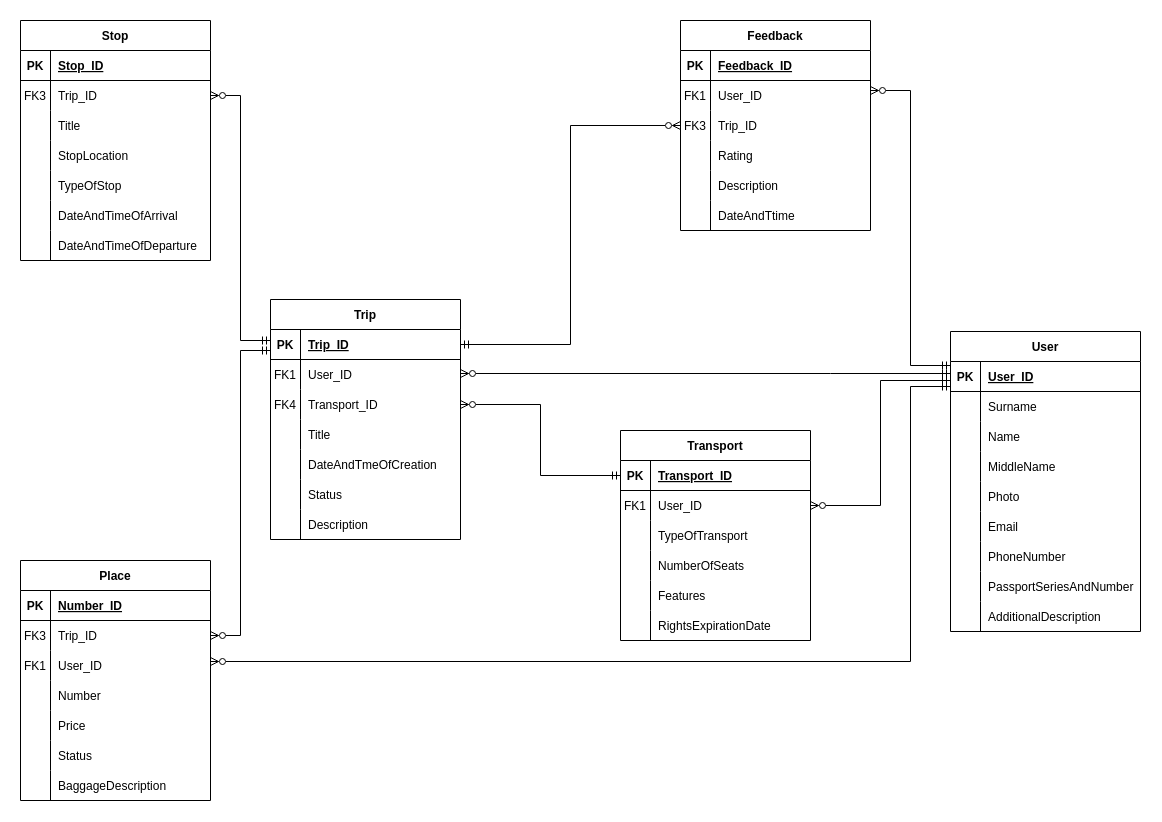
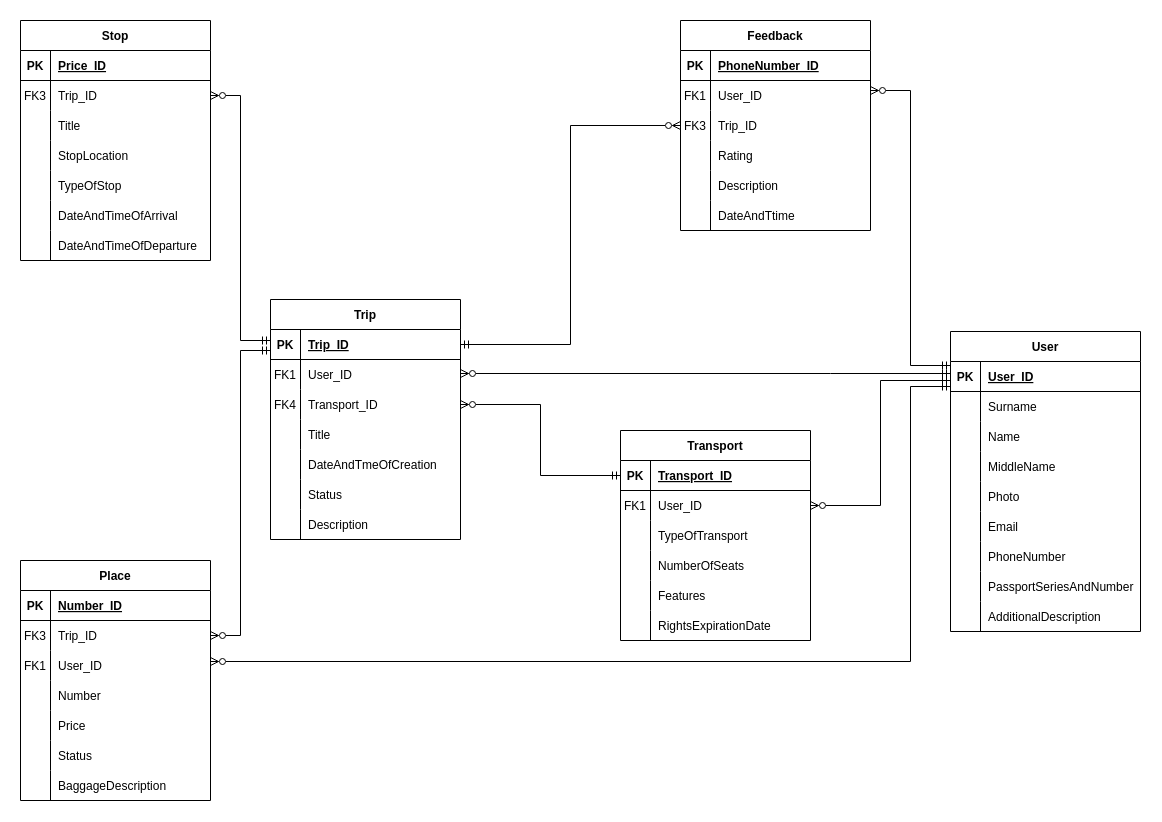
node "Stop_ID": label "Stop_ID" -> "Price_ID"
node "Feedback_ID": label "Feedback_ID" -> "PhoneNumber_ID"
